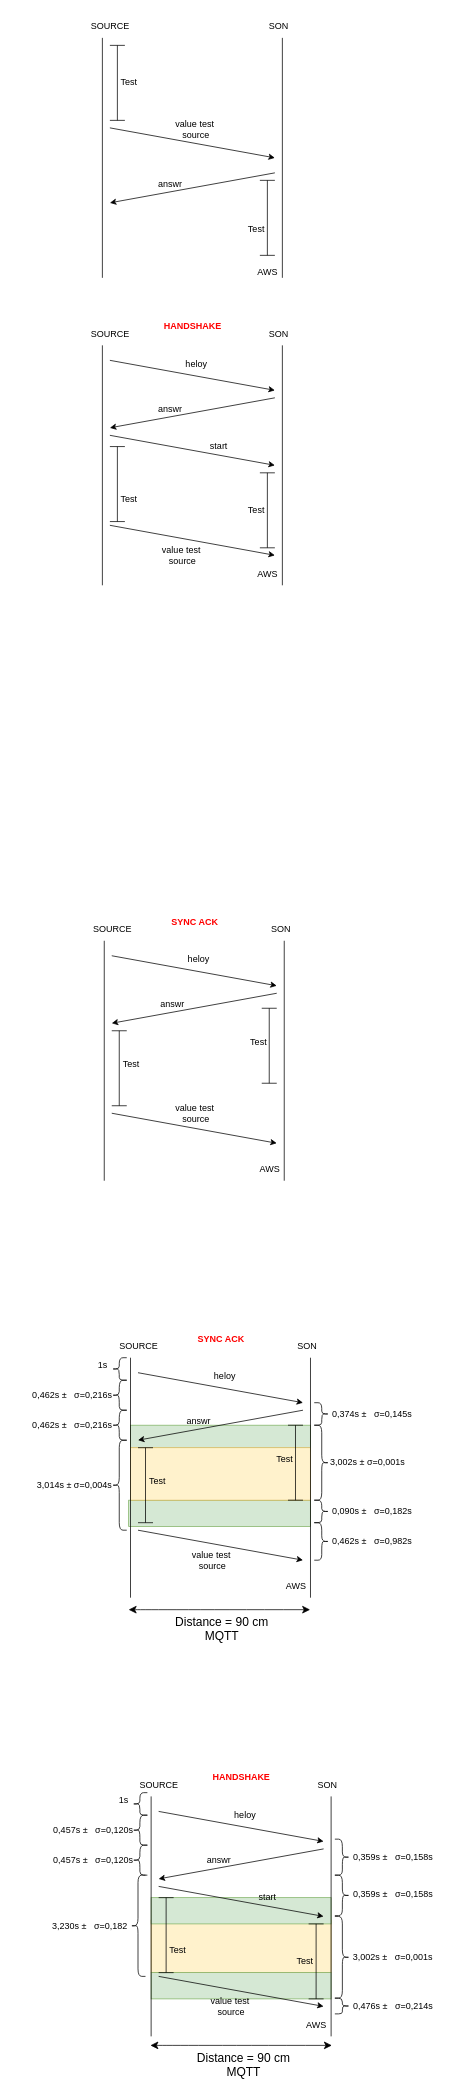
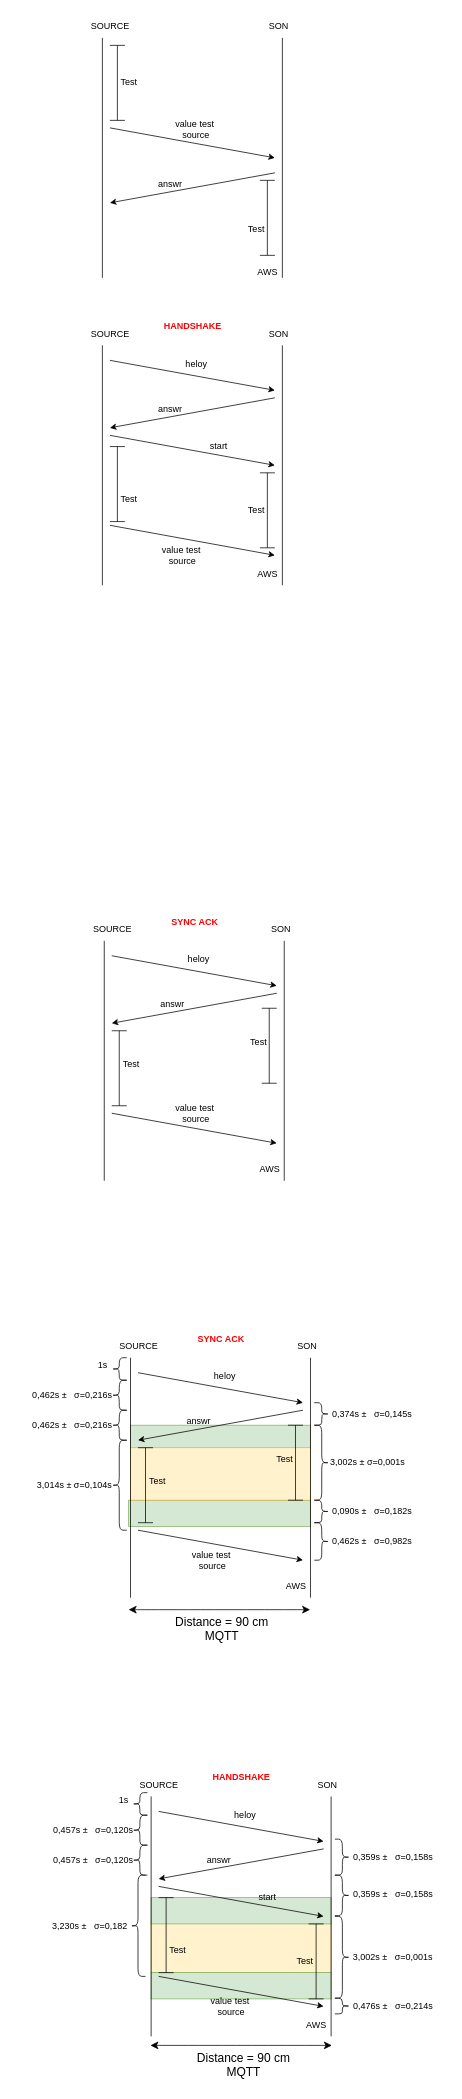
node "3,014s ± σ=0,004s": label "3,014s ± σ=0,004s" -> "3,014s ± σ=0,104s"
